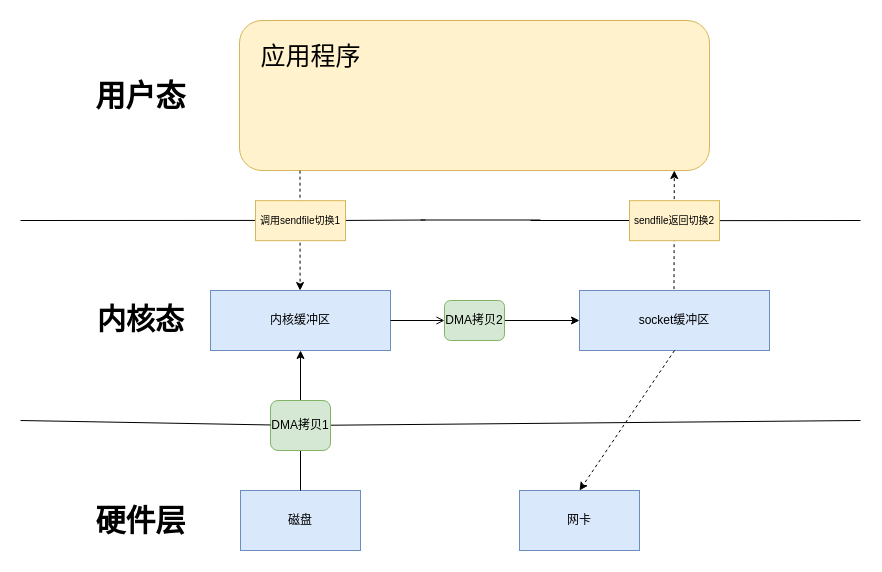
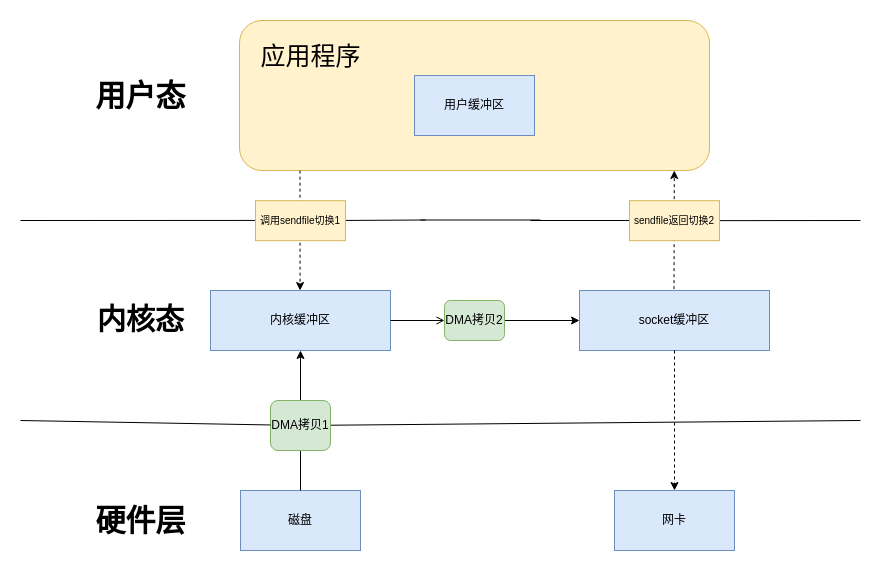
node "用户缓冲区": added
node "网卡": moved (580, 521) -> (675, 521)
